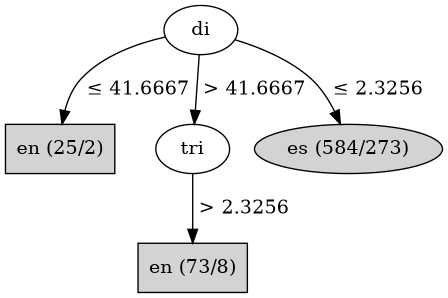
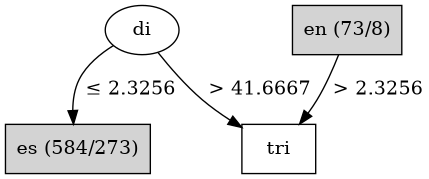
node "en (25/2)": removed
node "tri": shape ellipse -> box
node "es (584/273)": shape ellipse -> box
edge "tri" -> "en (73/8)": reversed
